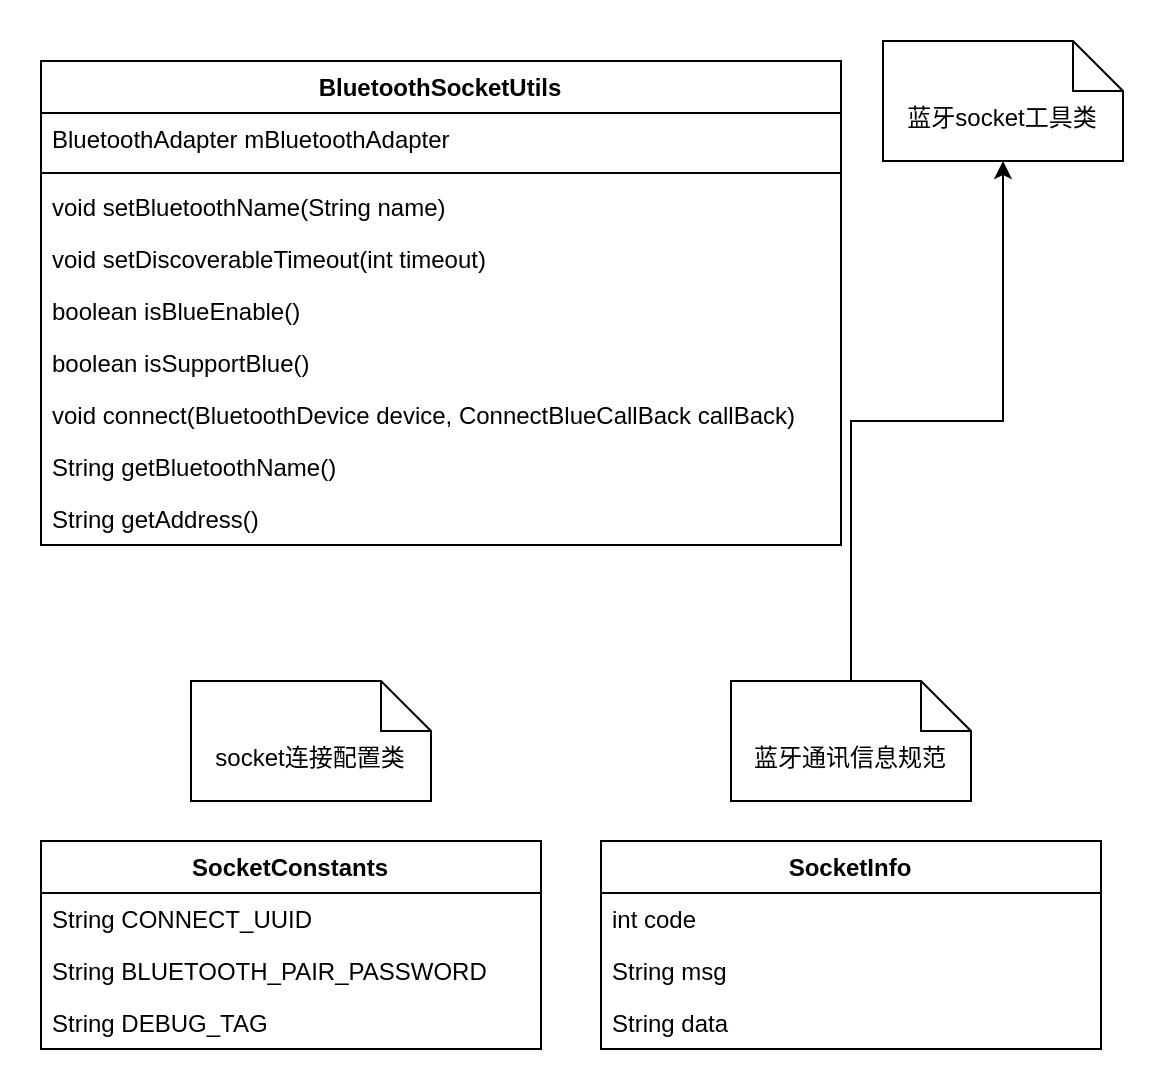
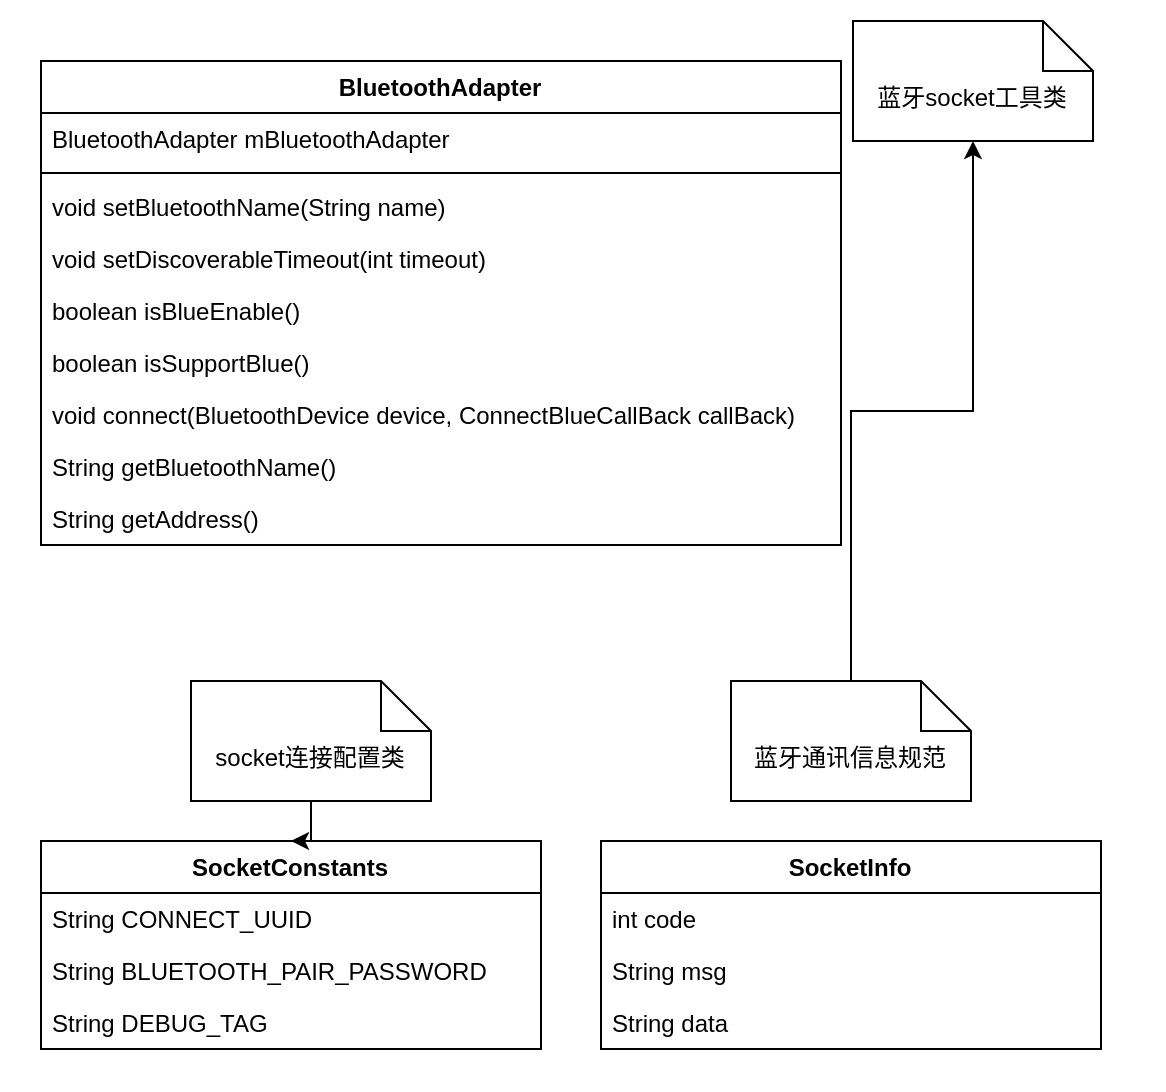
node "BluetoothSocketUtils": label "BluetoothSocketUtils" -> "BluetoothAdapter"
node "蓝牙socket工具类": moved (1003, 101) -> (973, 81)
edge "socket连接配置类" -> "SocketConstants": added
